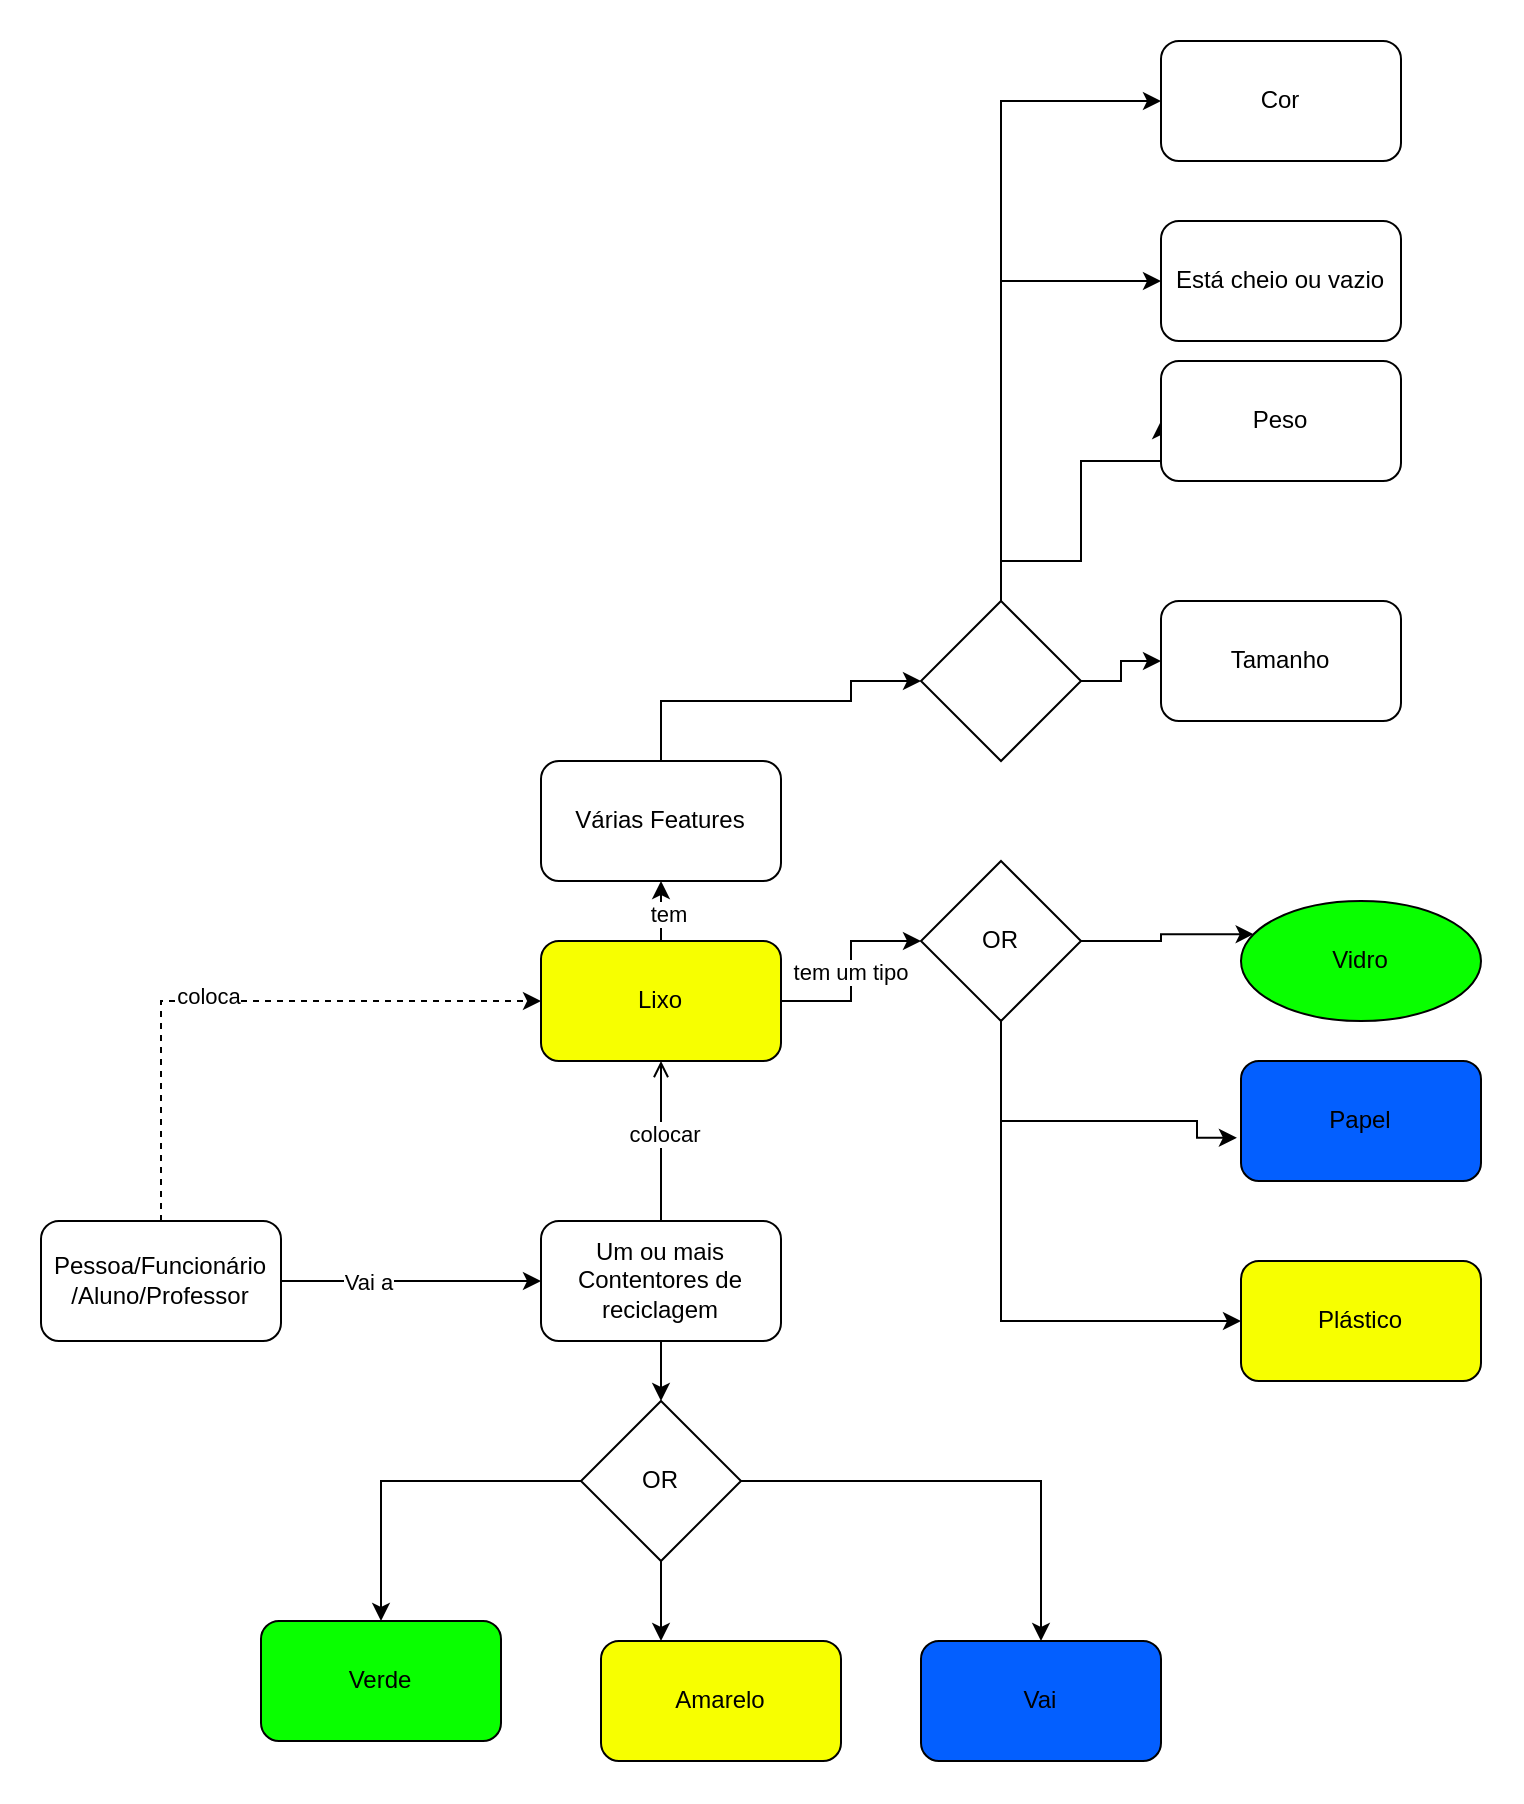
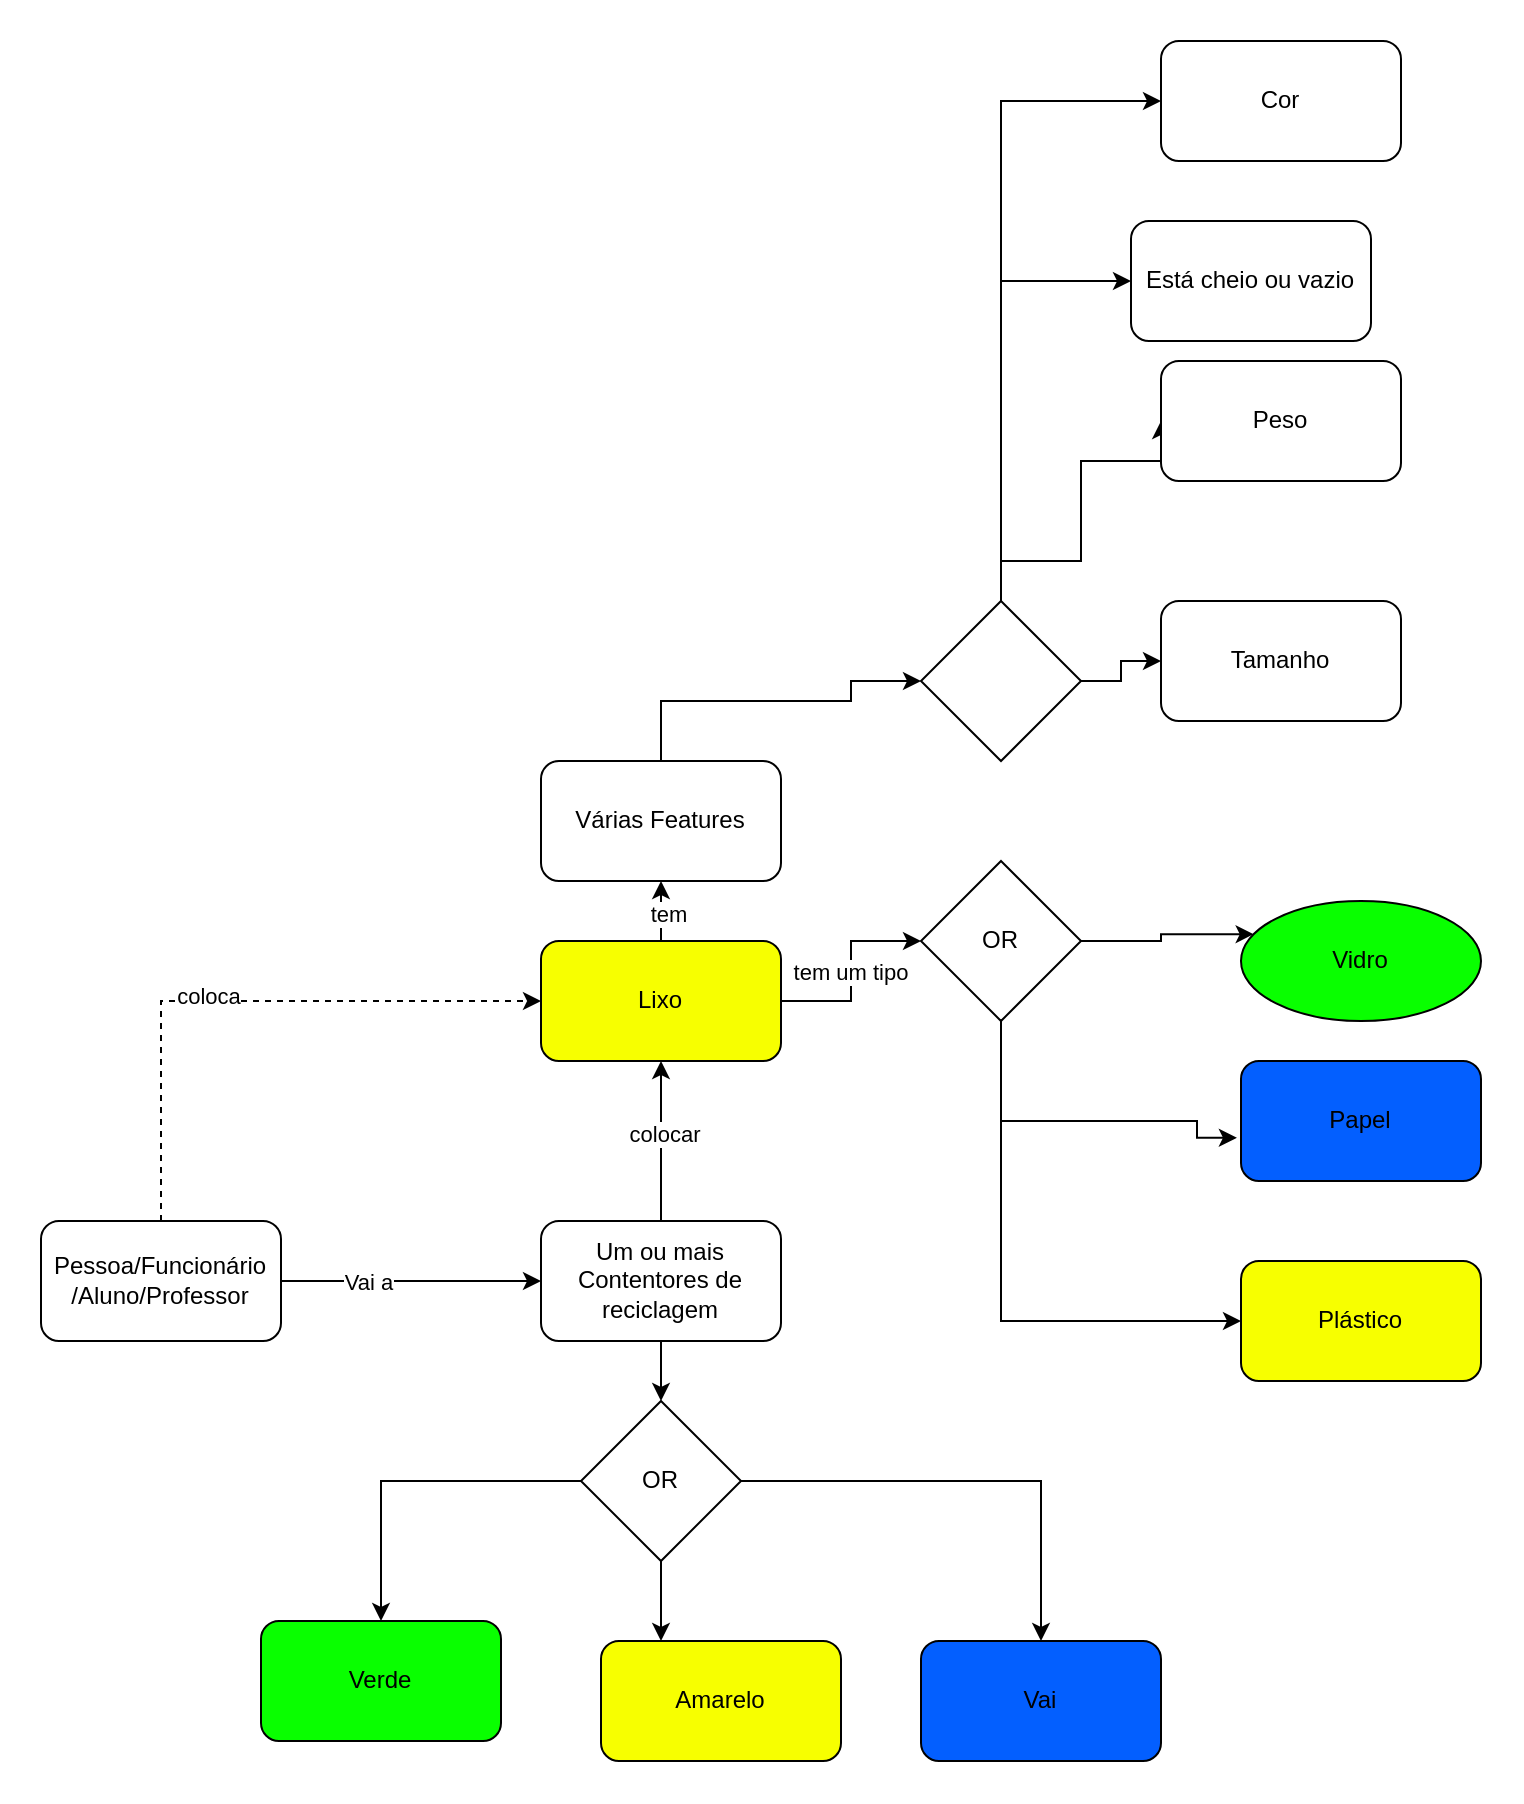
node "Está cheio ou vazio": moved (1281, 281) -> (1251, 281)
edge "Um ou mais Contentores de reciclagem" -> "Lixo": arrowhead open -> classic
